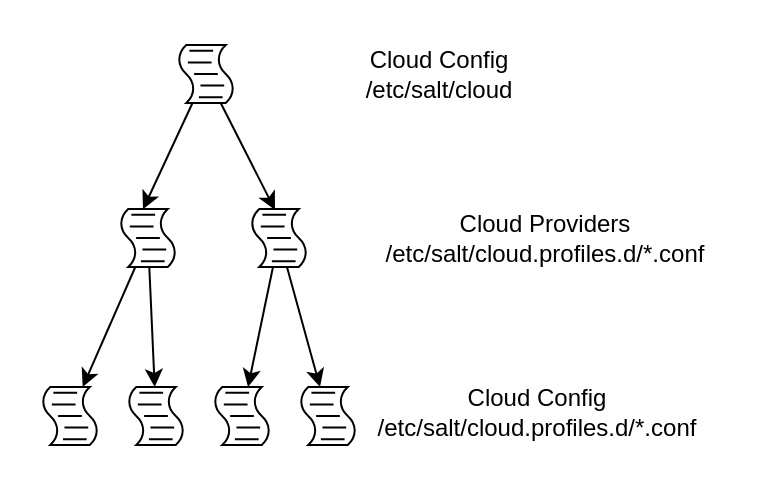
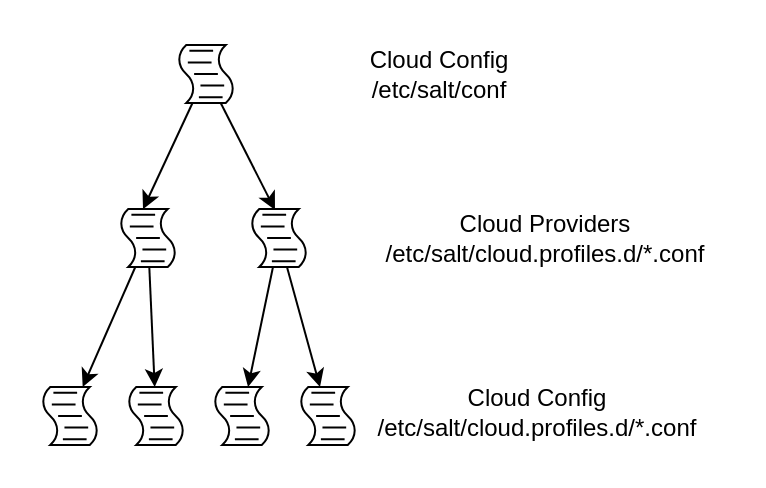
node "Cloud Config /etc/salt/cloud": label "Cloud Config /etc/salt/cloud" -> "Cloud Config /etc/salt/conf"
